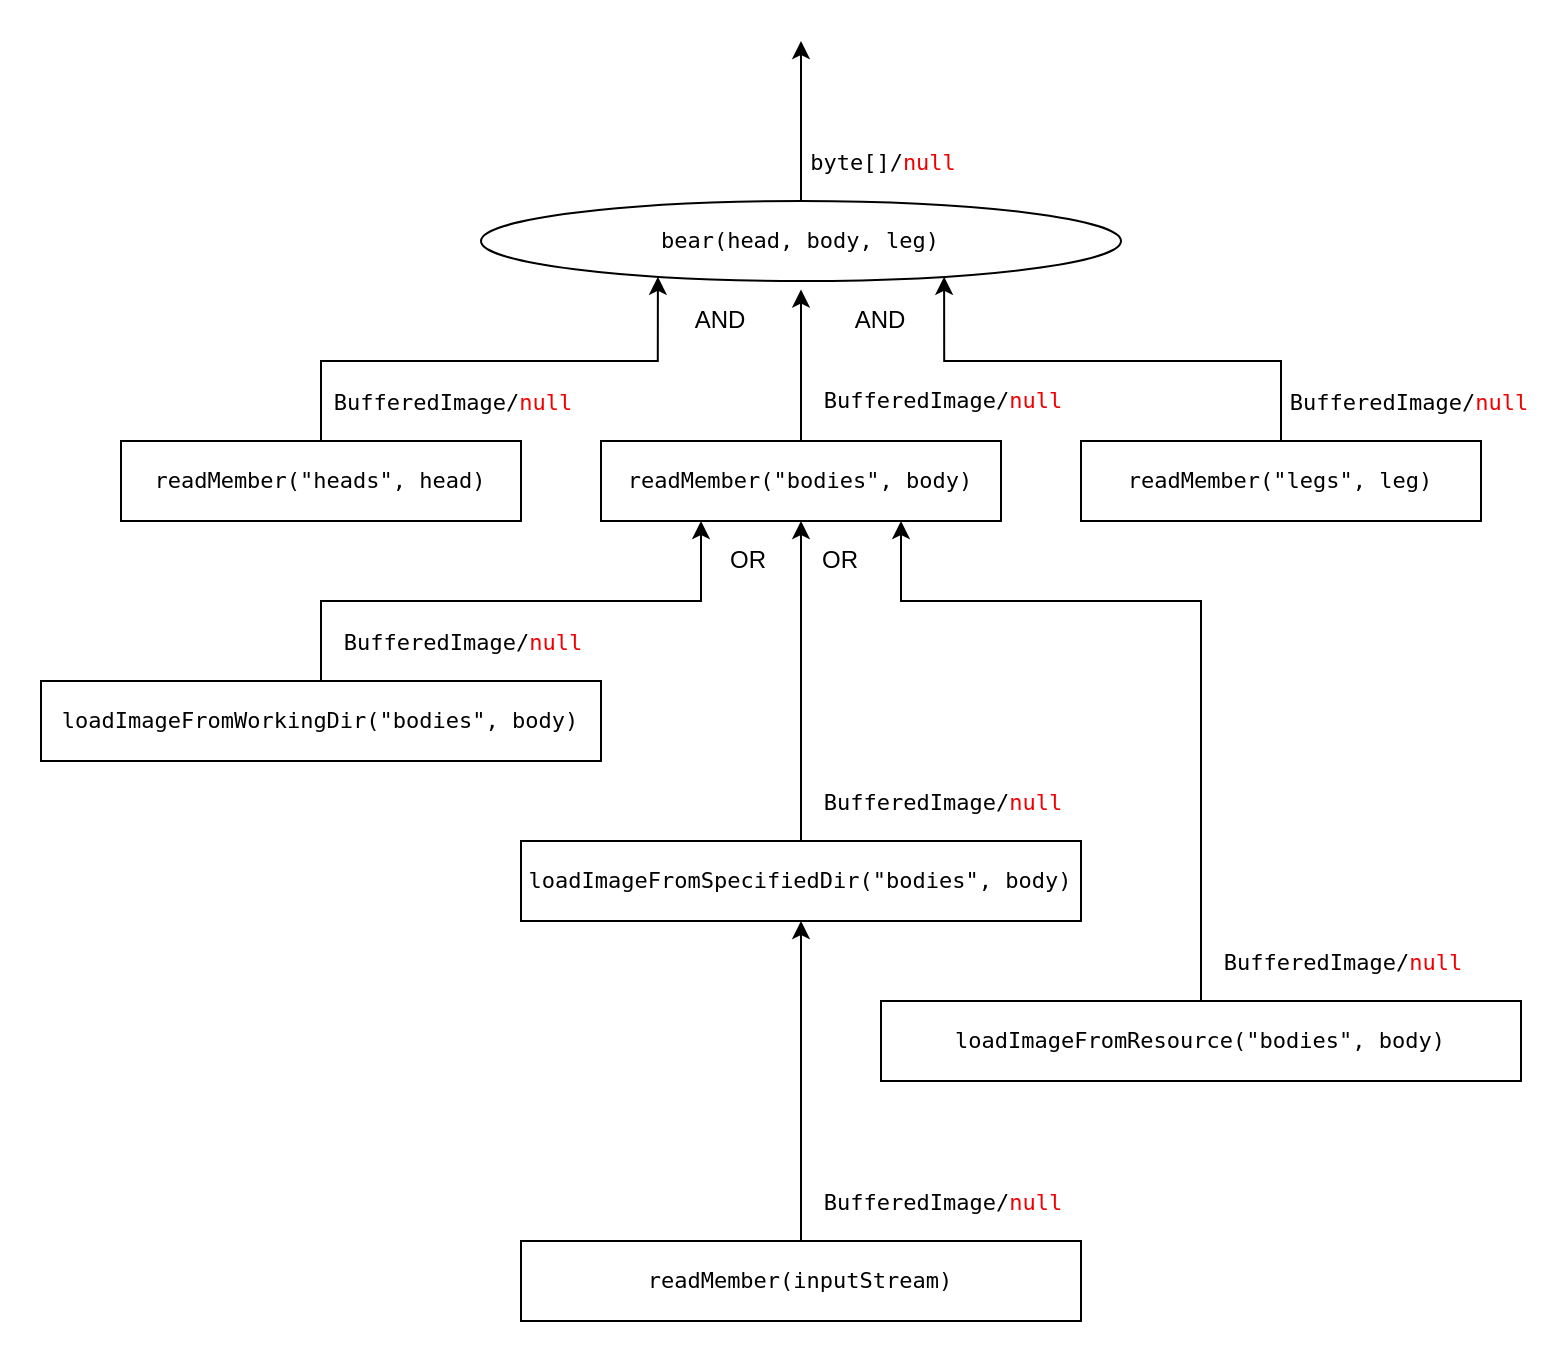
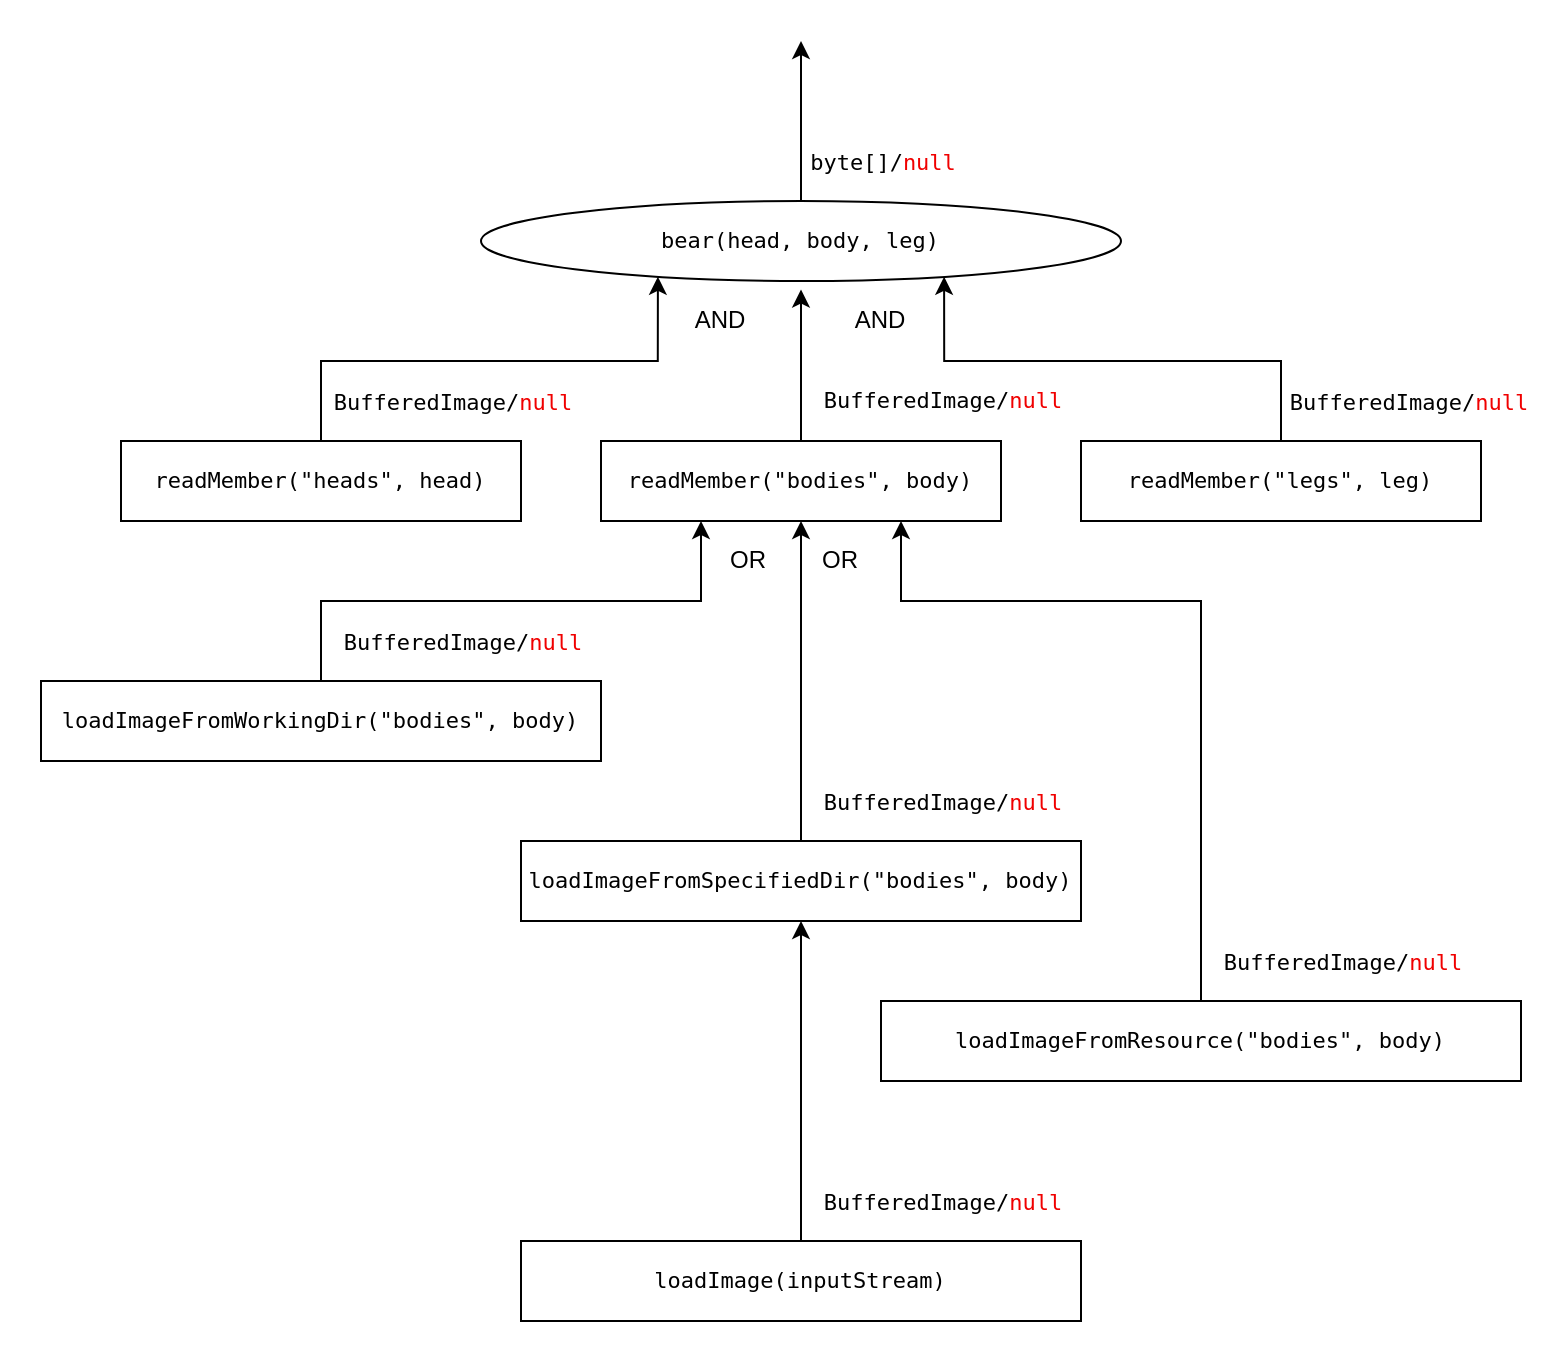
node "readMember(inputStream)": label "readMember(inputStream)" -> "loadImage(inputStream)"
